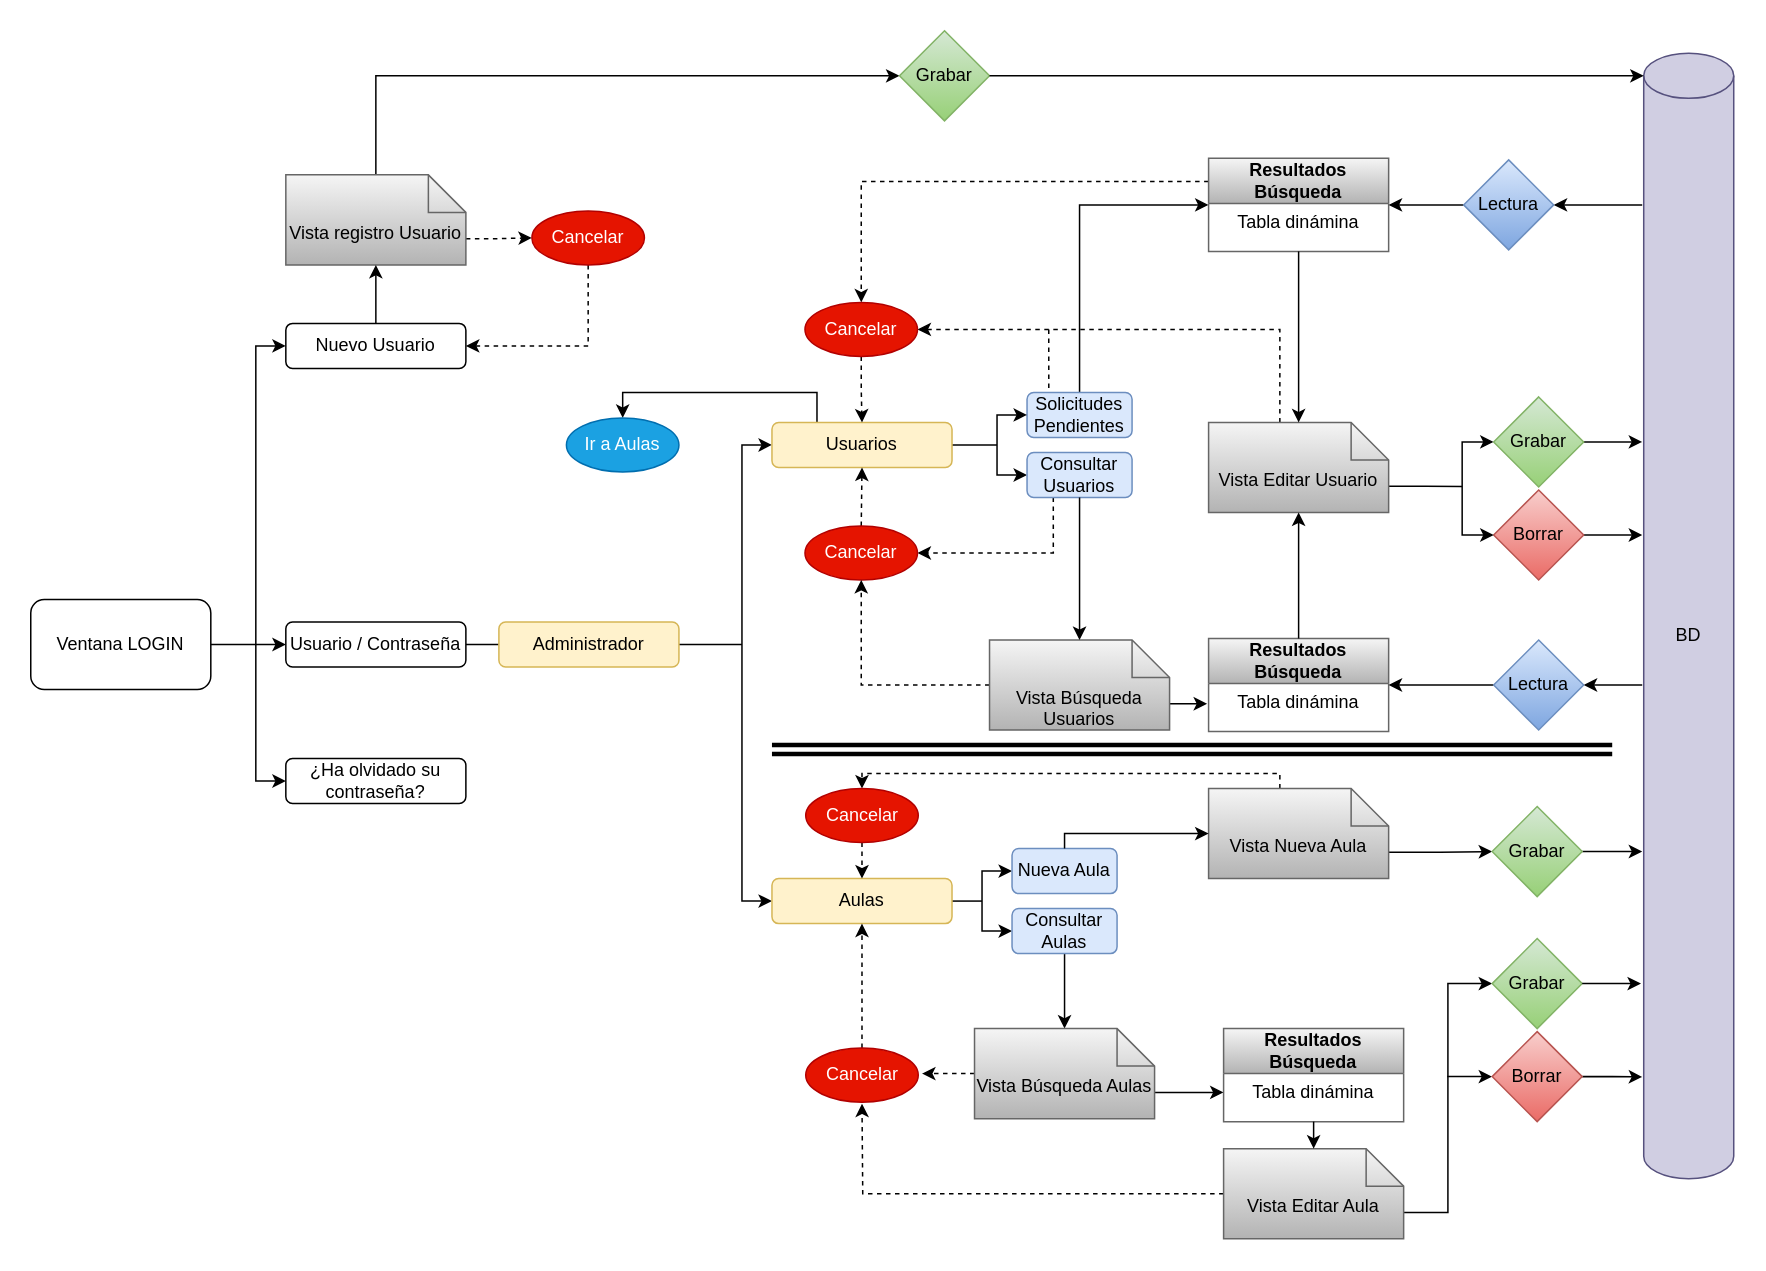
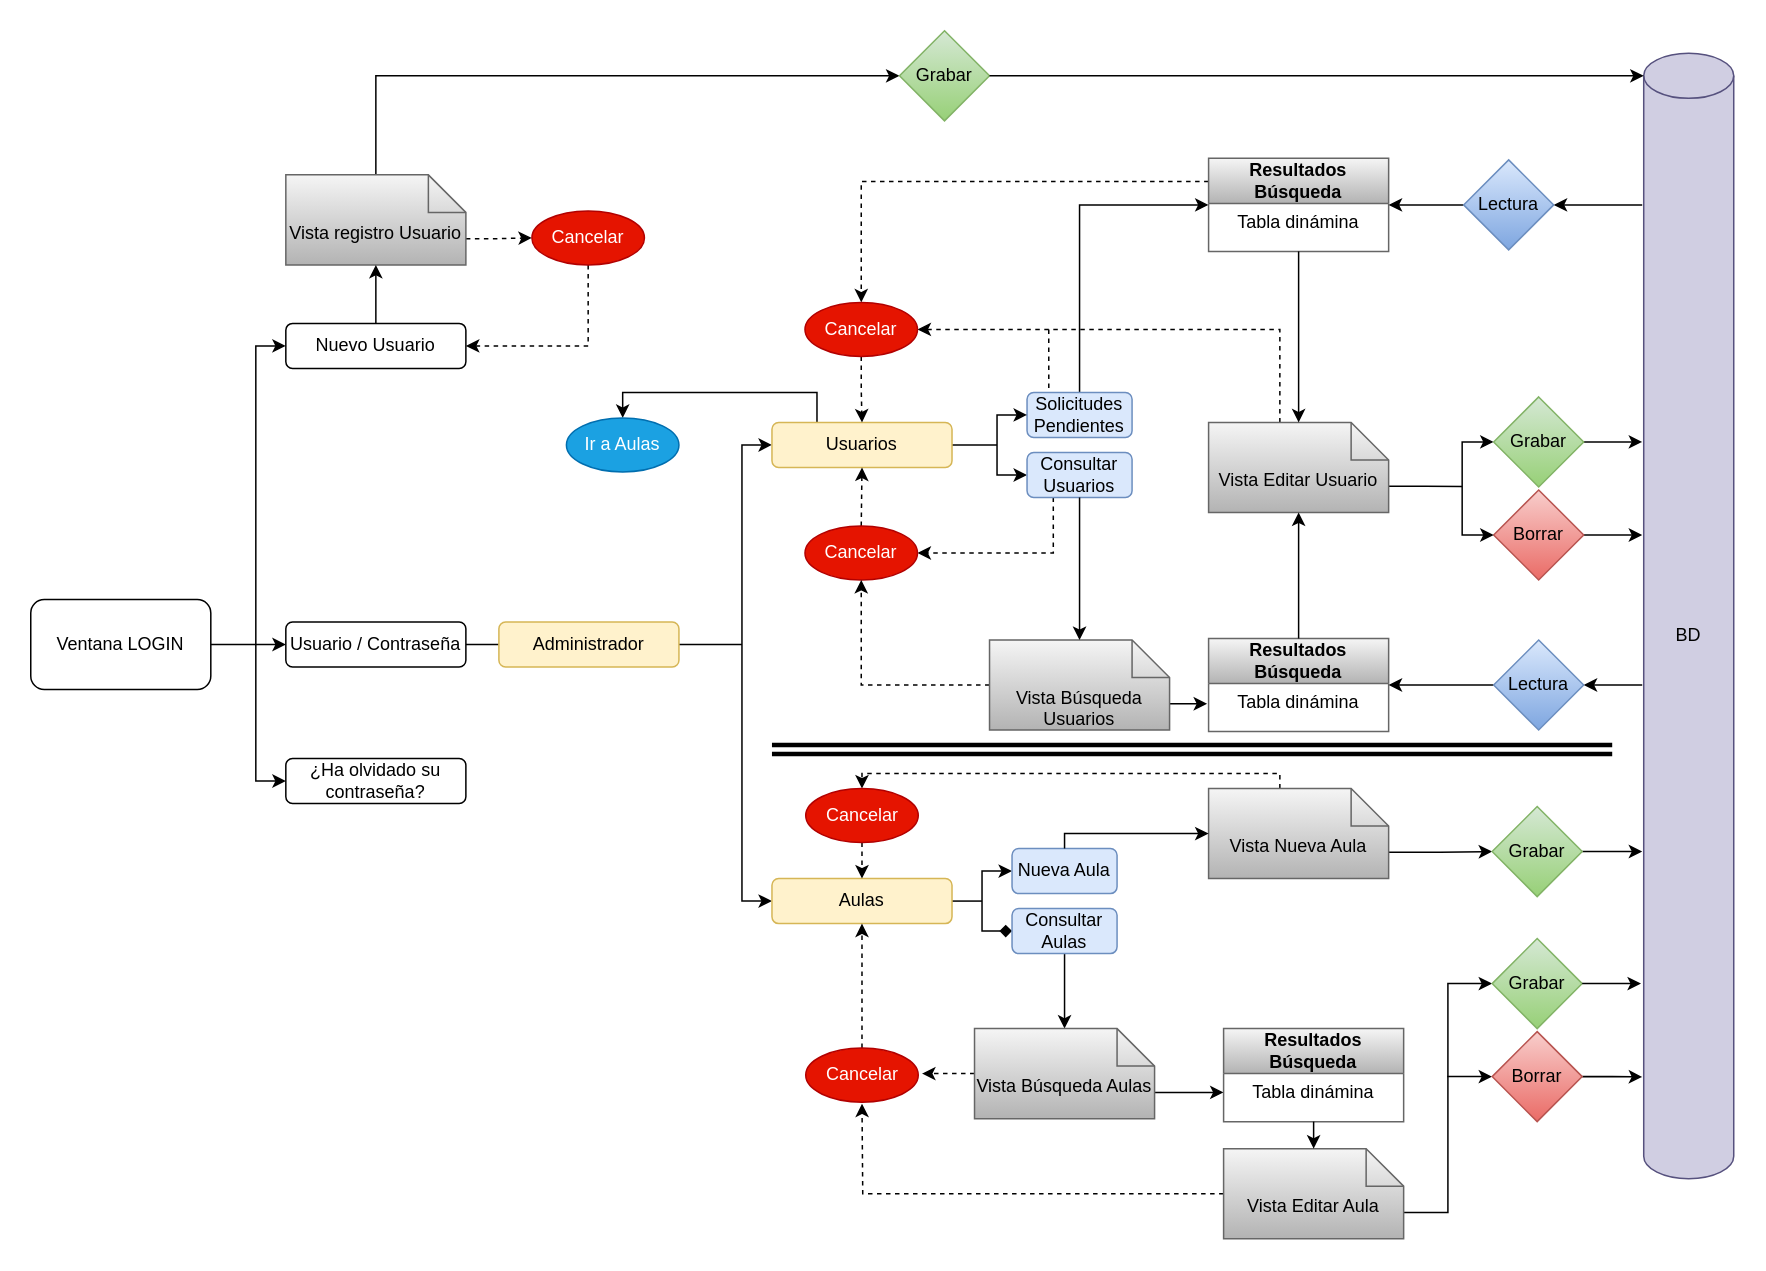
edge "Nueva Aula" -- "Consultar Aulas": arrowhead classic -> diamond
